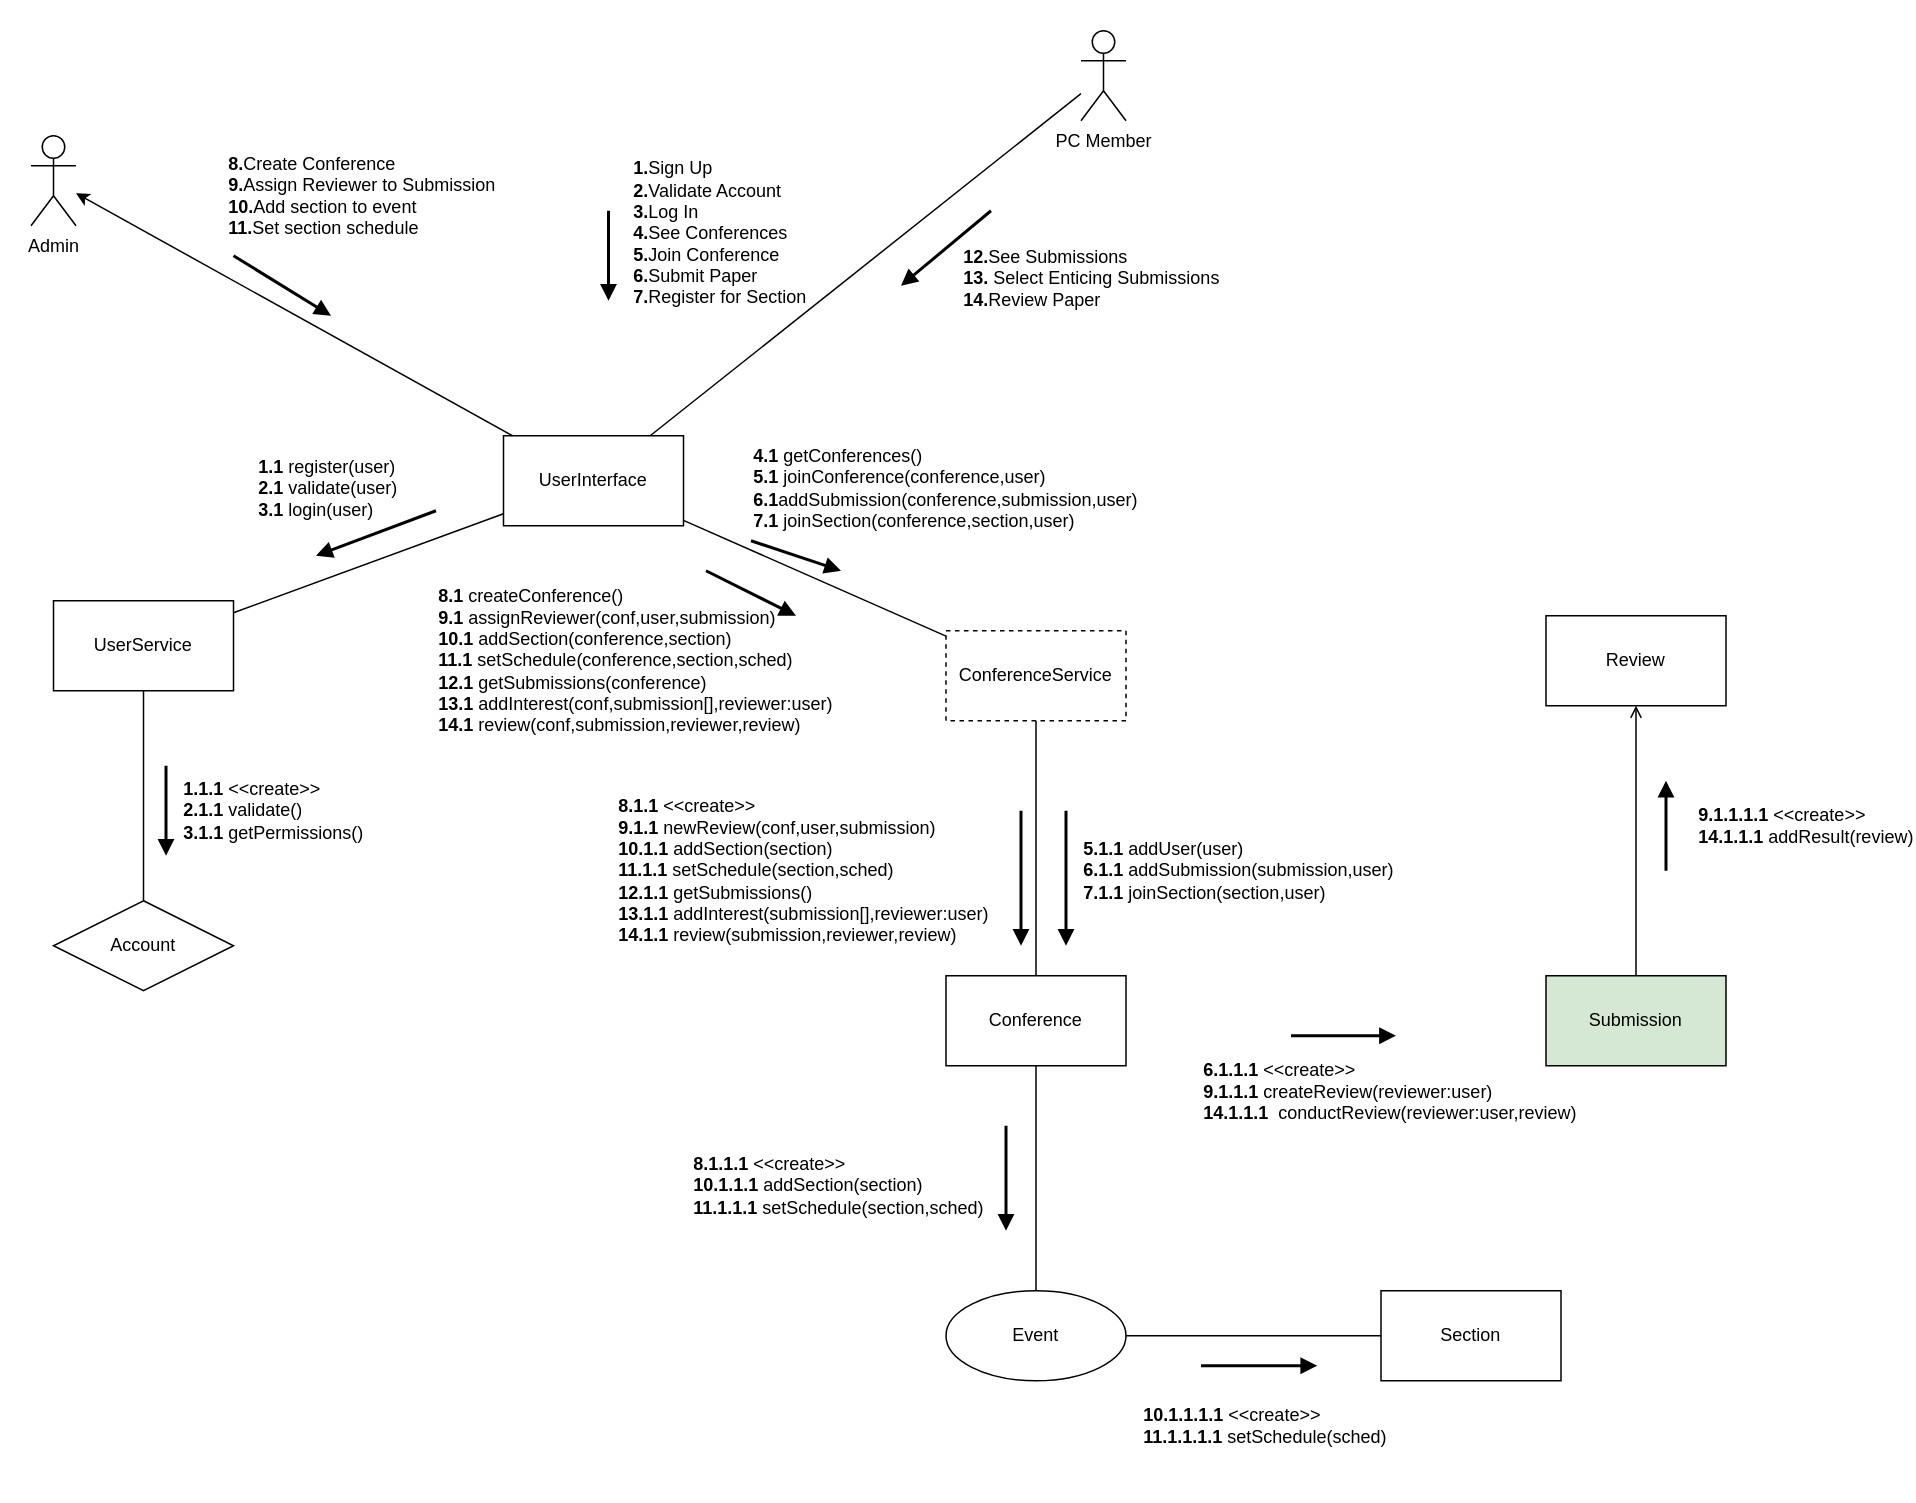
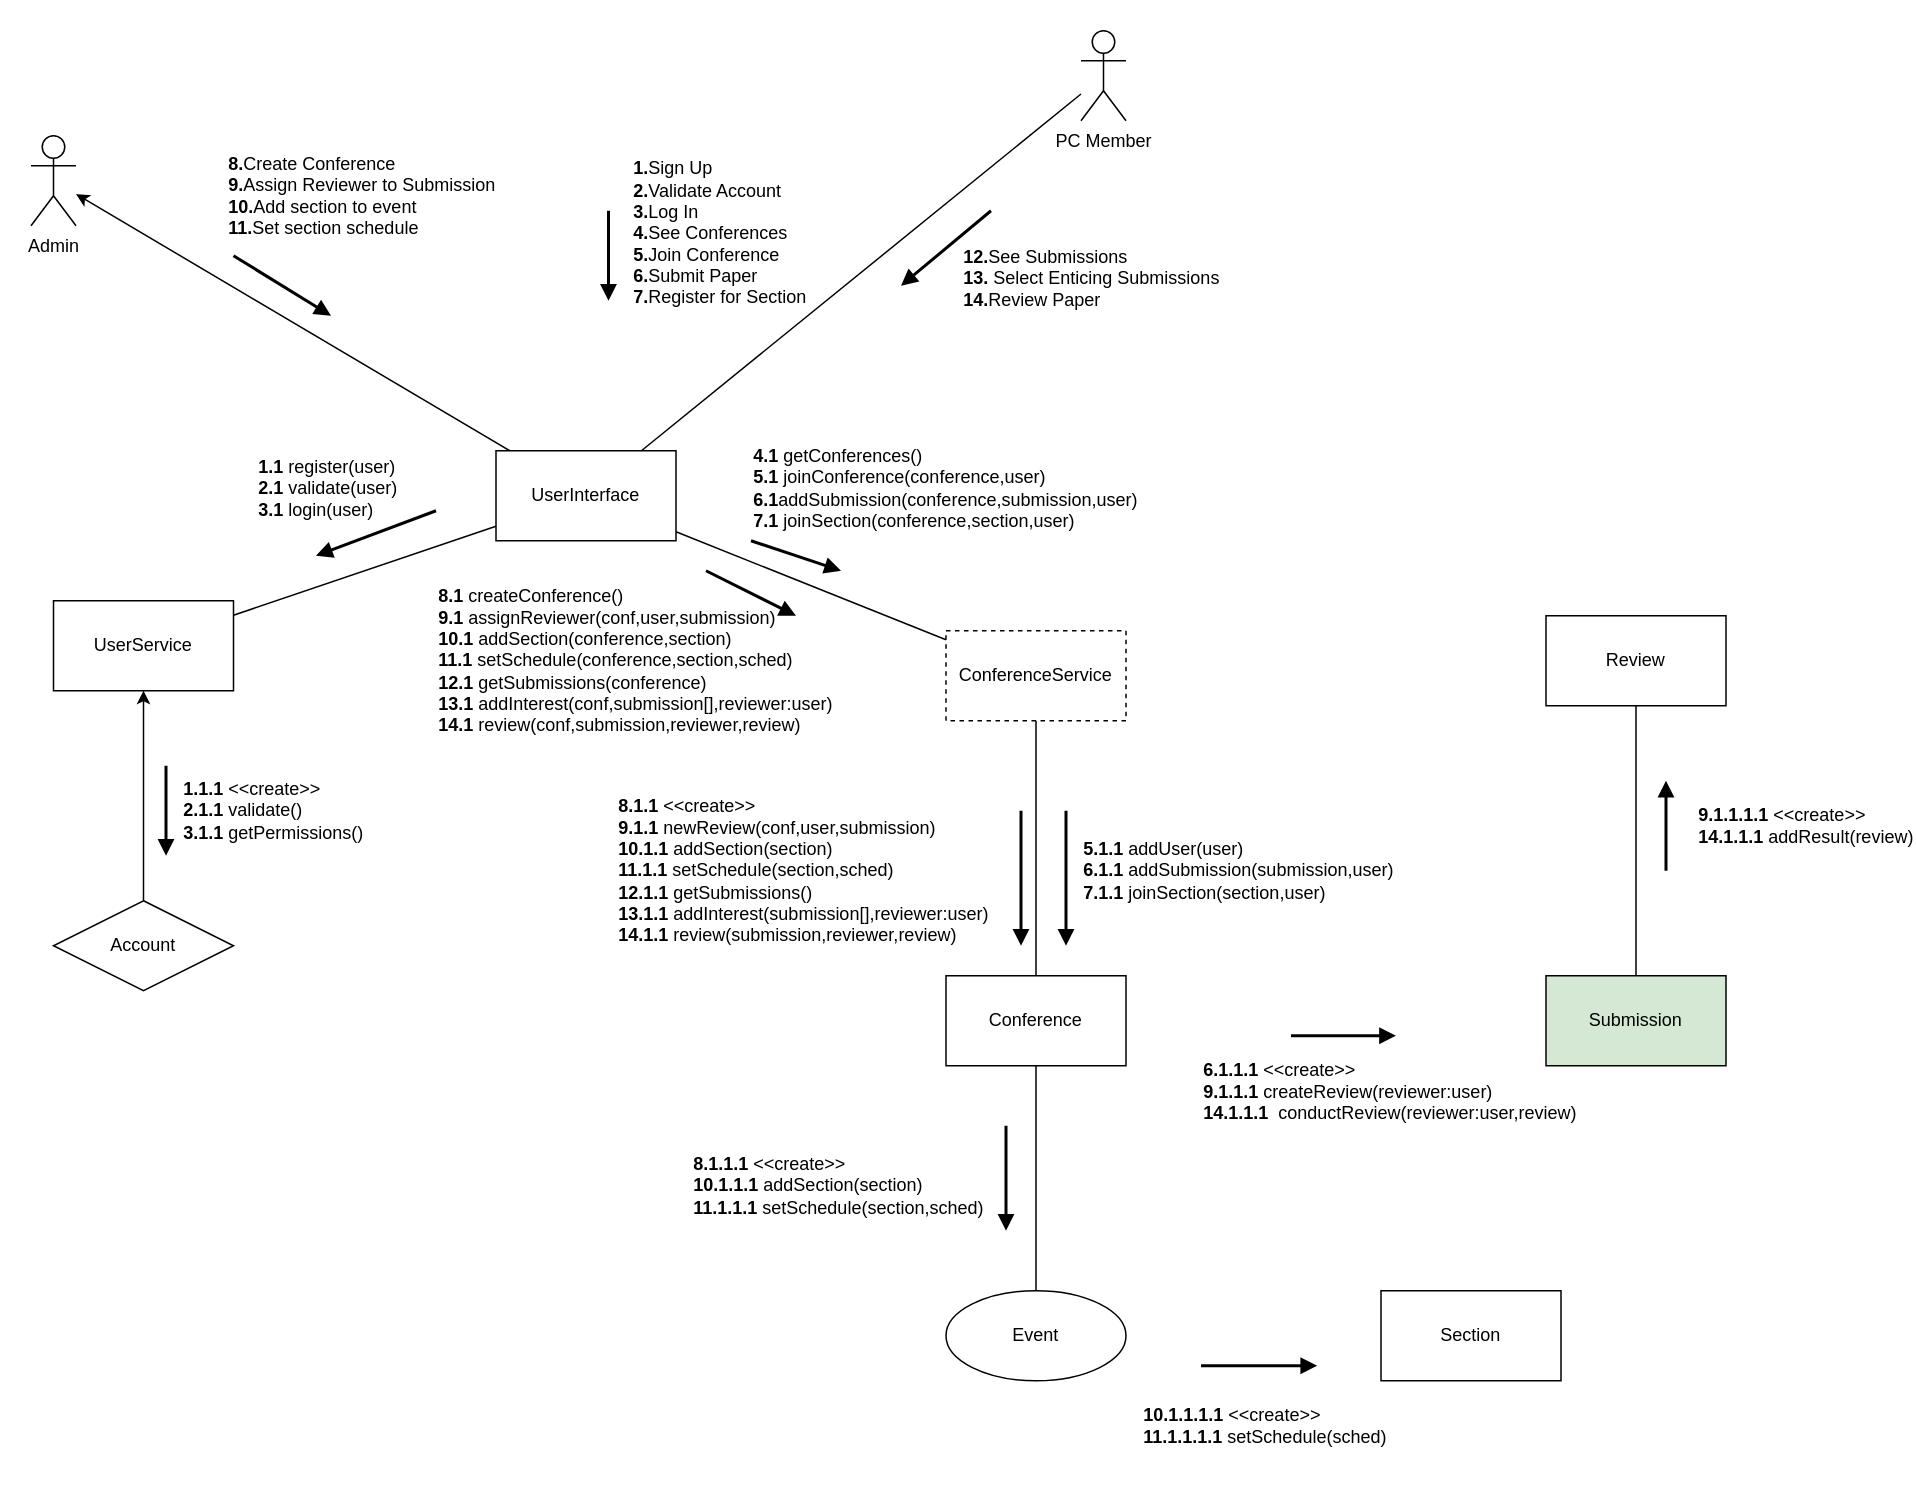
node "UserInterface": moved (593, 481) -> (586, 496)
edge "UserService" -- "Account": arrowhead none -> classic
edge "Submission" -> "Review": arrowhead open -> none
edge "Event" -- "Section": removed
